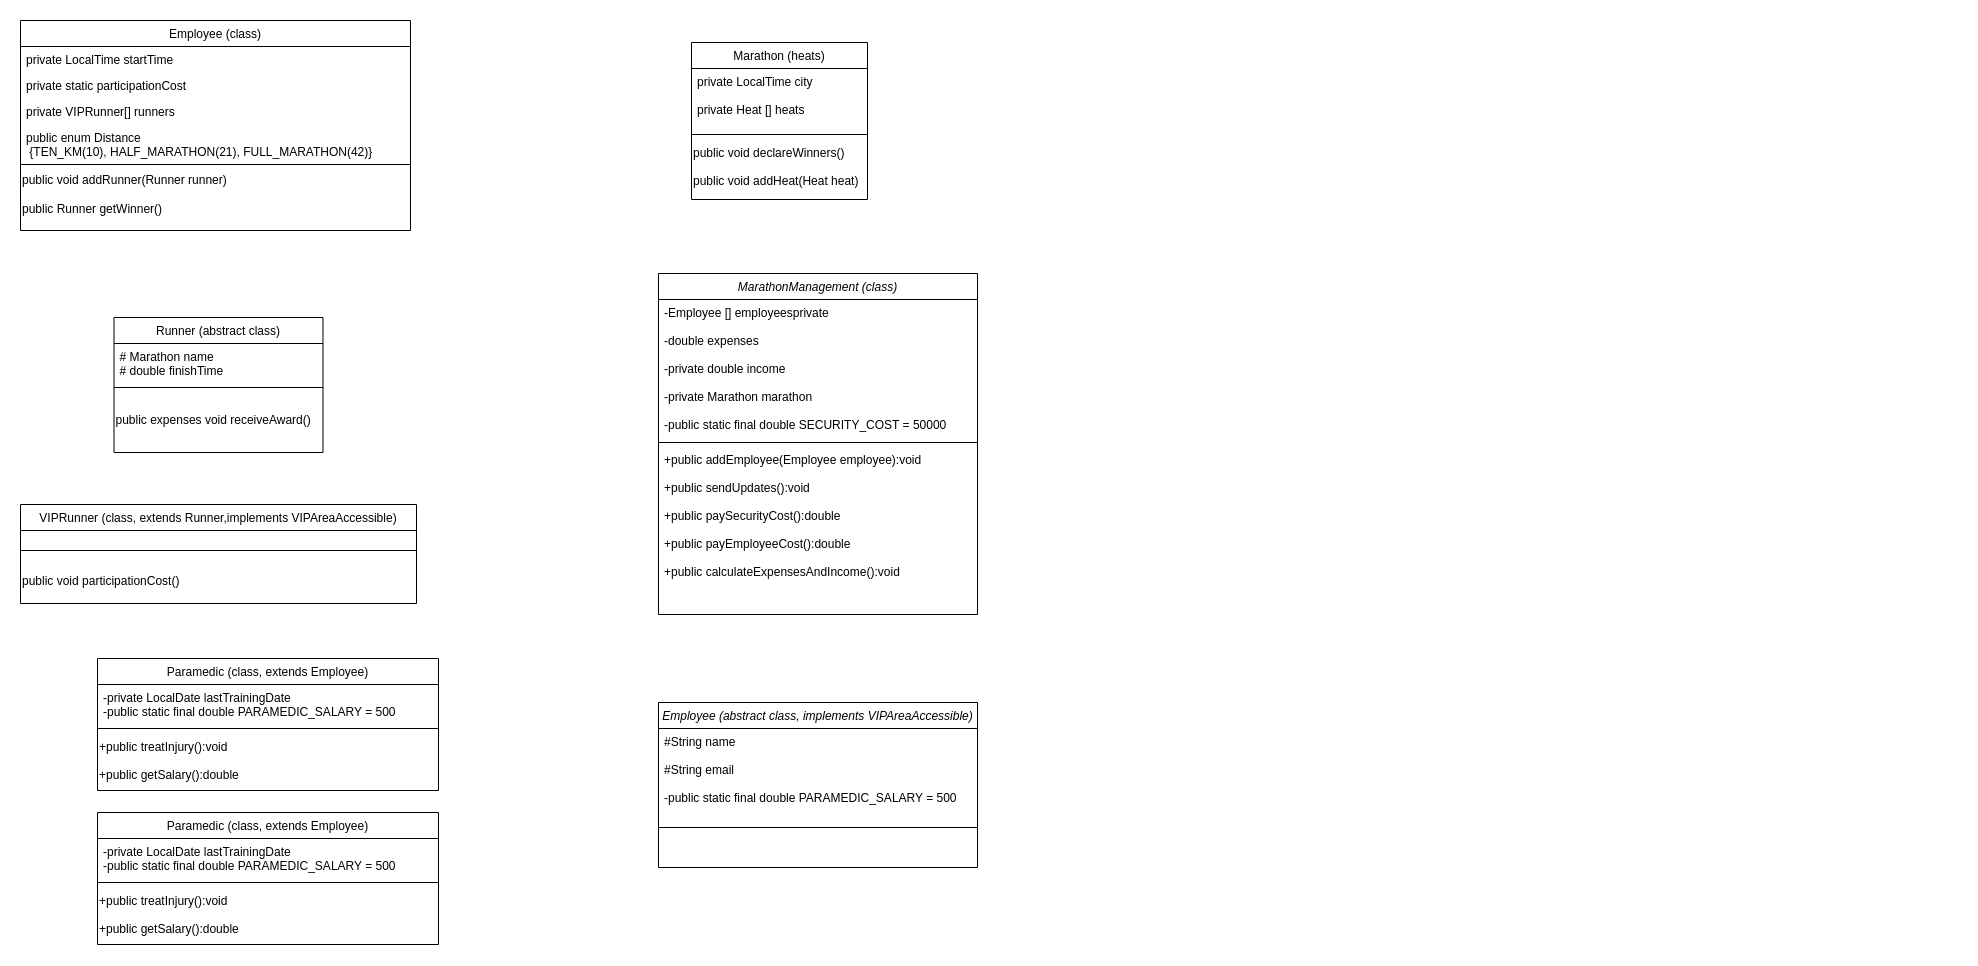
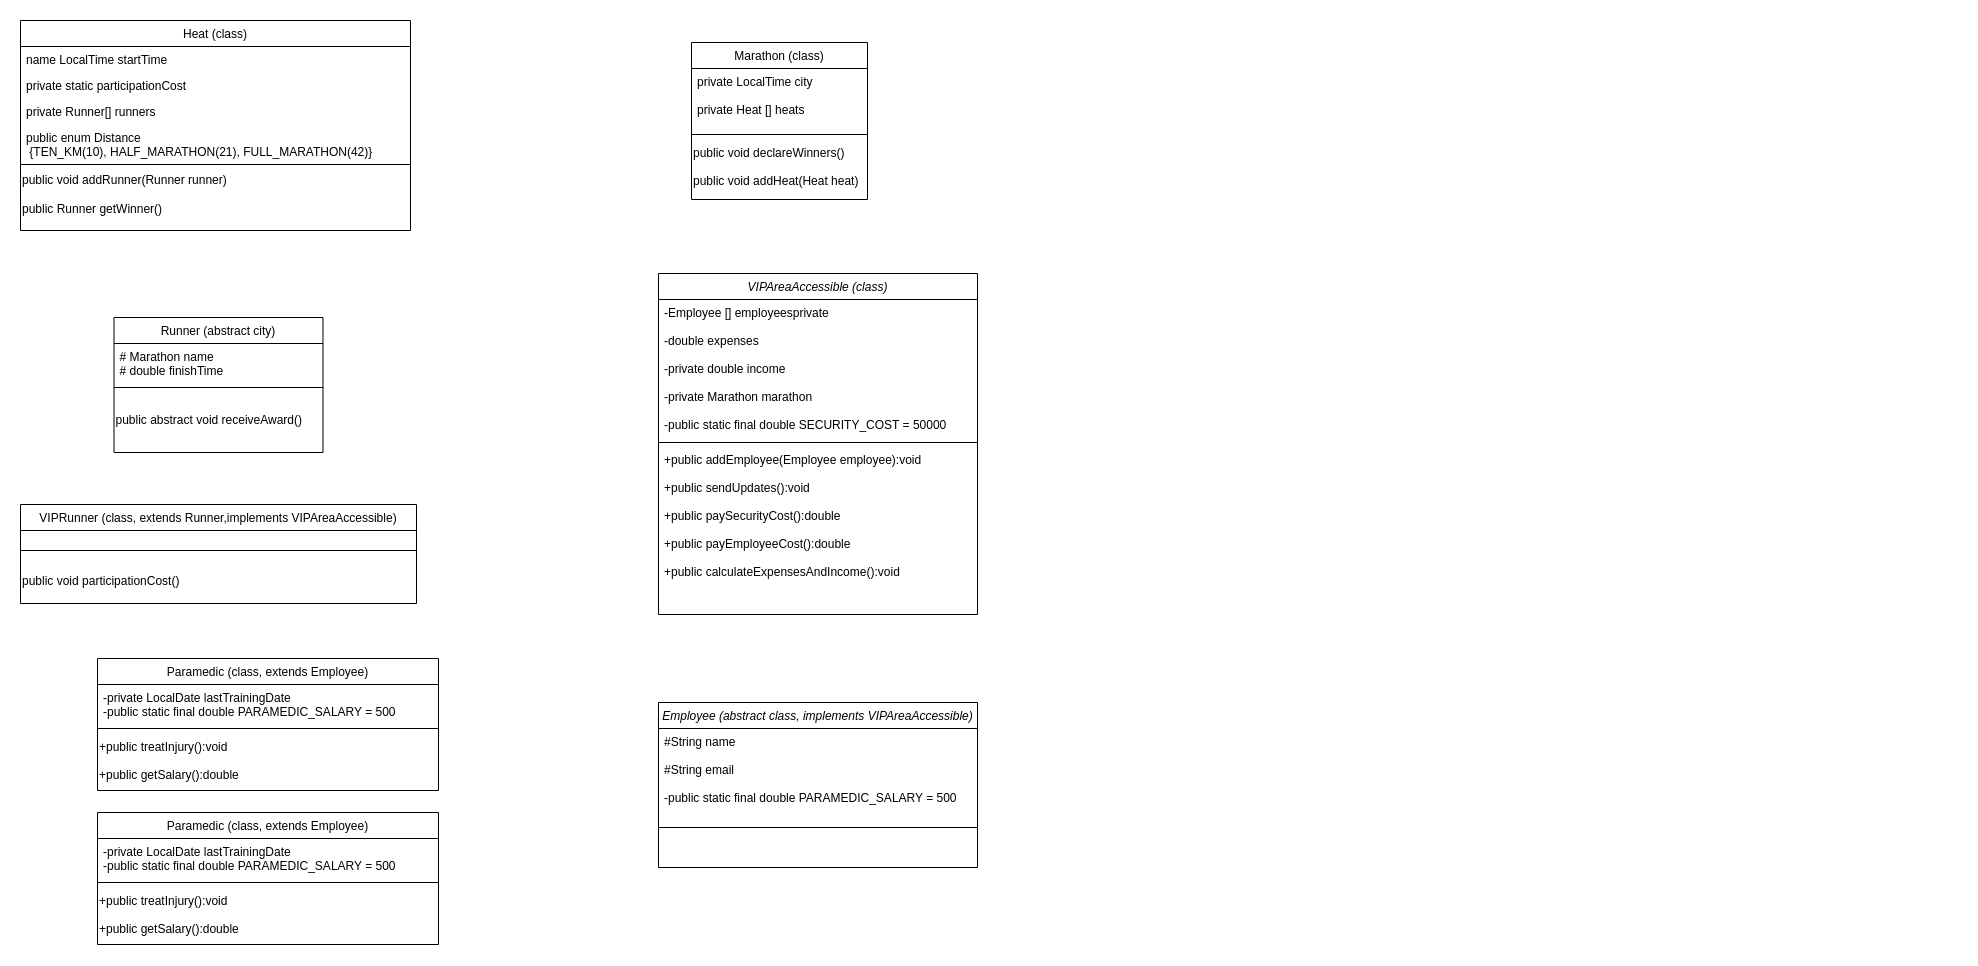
node "Employee (class)": label "Employee (class)" -> "Heat (class)"
node "Marathon (heats)": label "Marathon (heats)" -> "Marathon (class)"
node "private LocalTime startTime": label "private LocalTime startTime" -> "name LocalTime startTime"
node "private VIPRunner[] runners": label "private VIPRunner[] runners" -> "private Runner[] runners"
node "MarathonManagement (class)": label "MarathonManagement (class)" -> "VIPAreaAccessible (class)"
node "Runner (abstract class)": label "Runner (abstract class)" -> "Runner (abstract city)"
node "public expenses void receiveAward()": label "public expenses void receiveAward()" -> "public abstract void receiveAward()"
